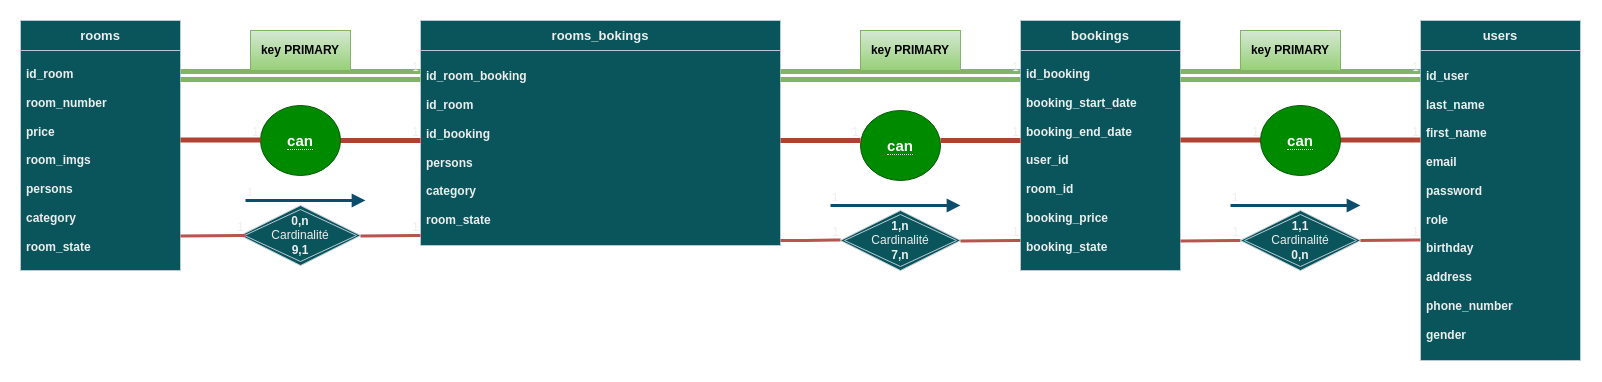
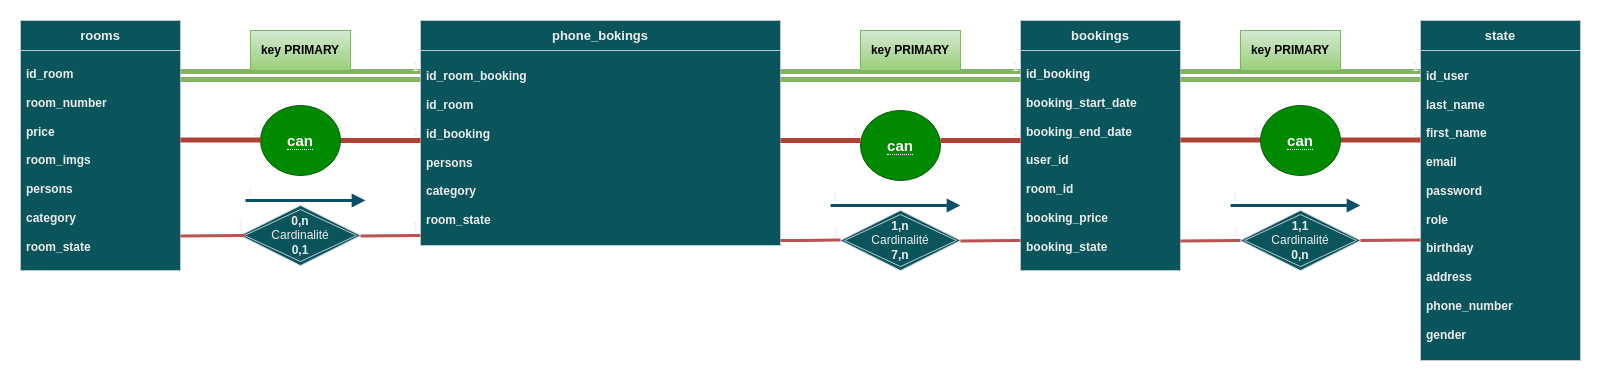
node "rooms_bokings": label "rooms_bokings" -> "phone_bokings"
node "users": label "users" -> "state"
node "0,n Cardinalité 9,1": label "0,n Cardinalité 9,1" -> "0,n Cardinalité 0,1"
